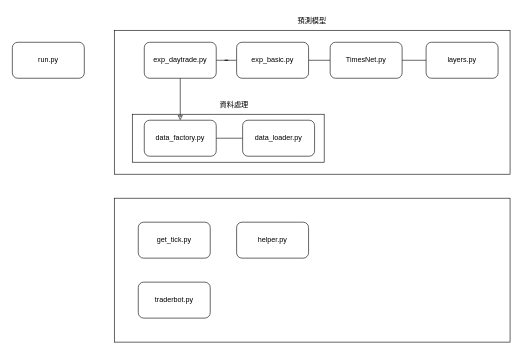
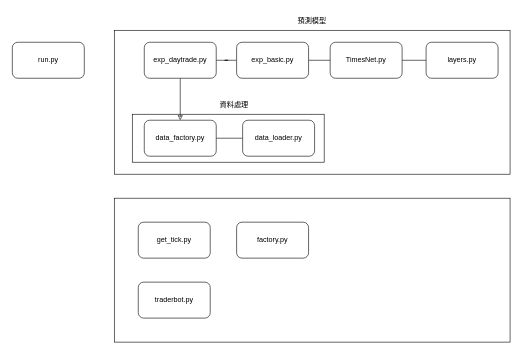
node "helper.py": label "helper.py" -> "factory.py"
